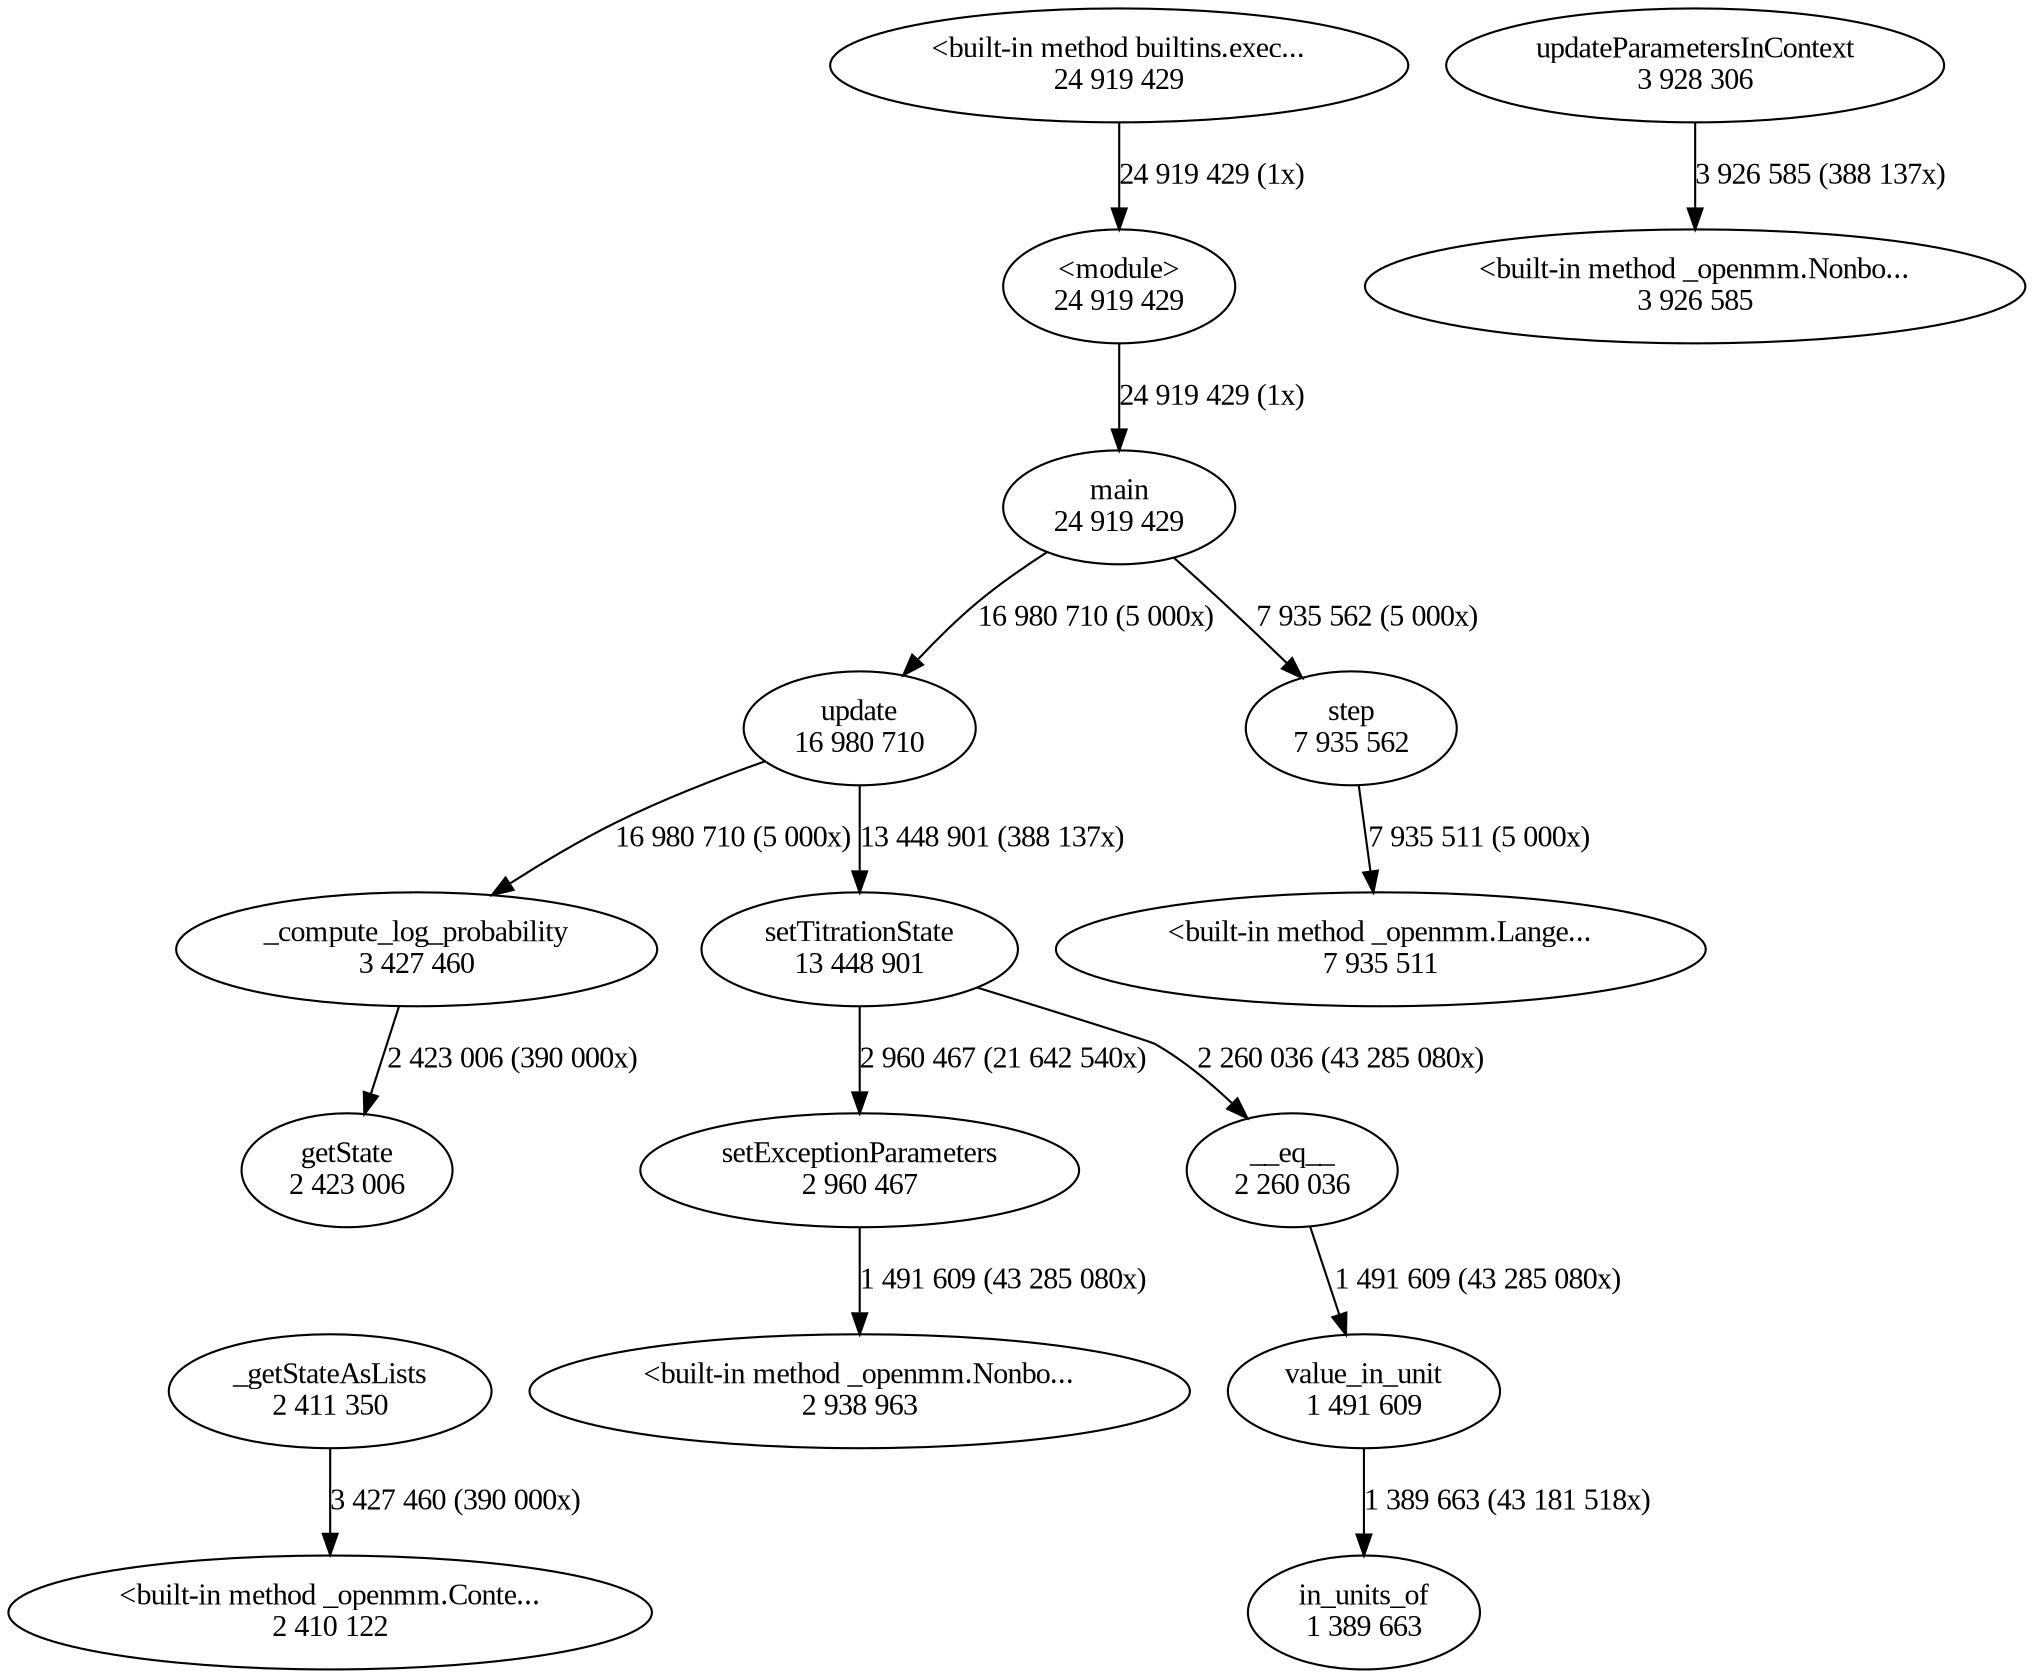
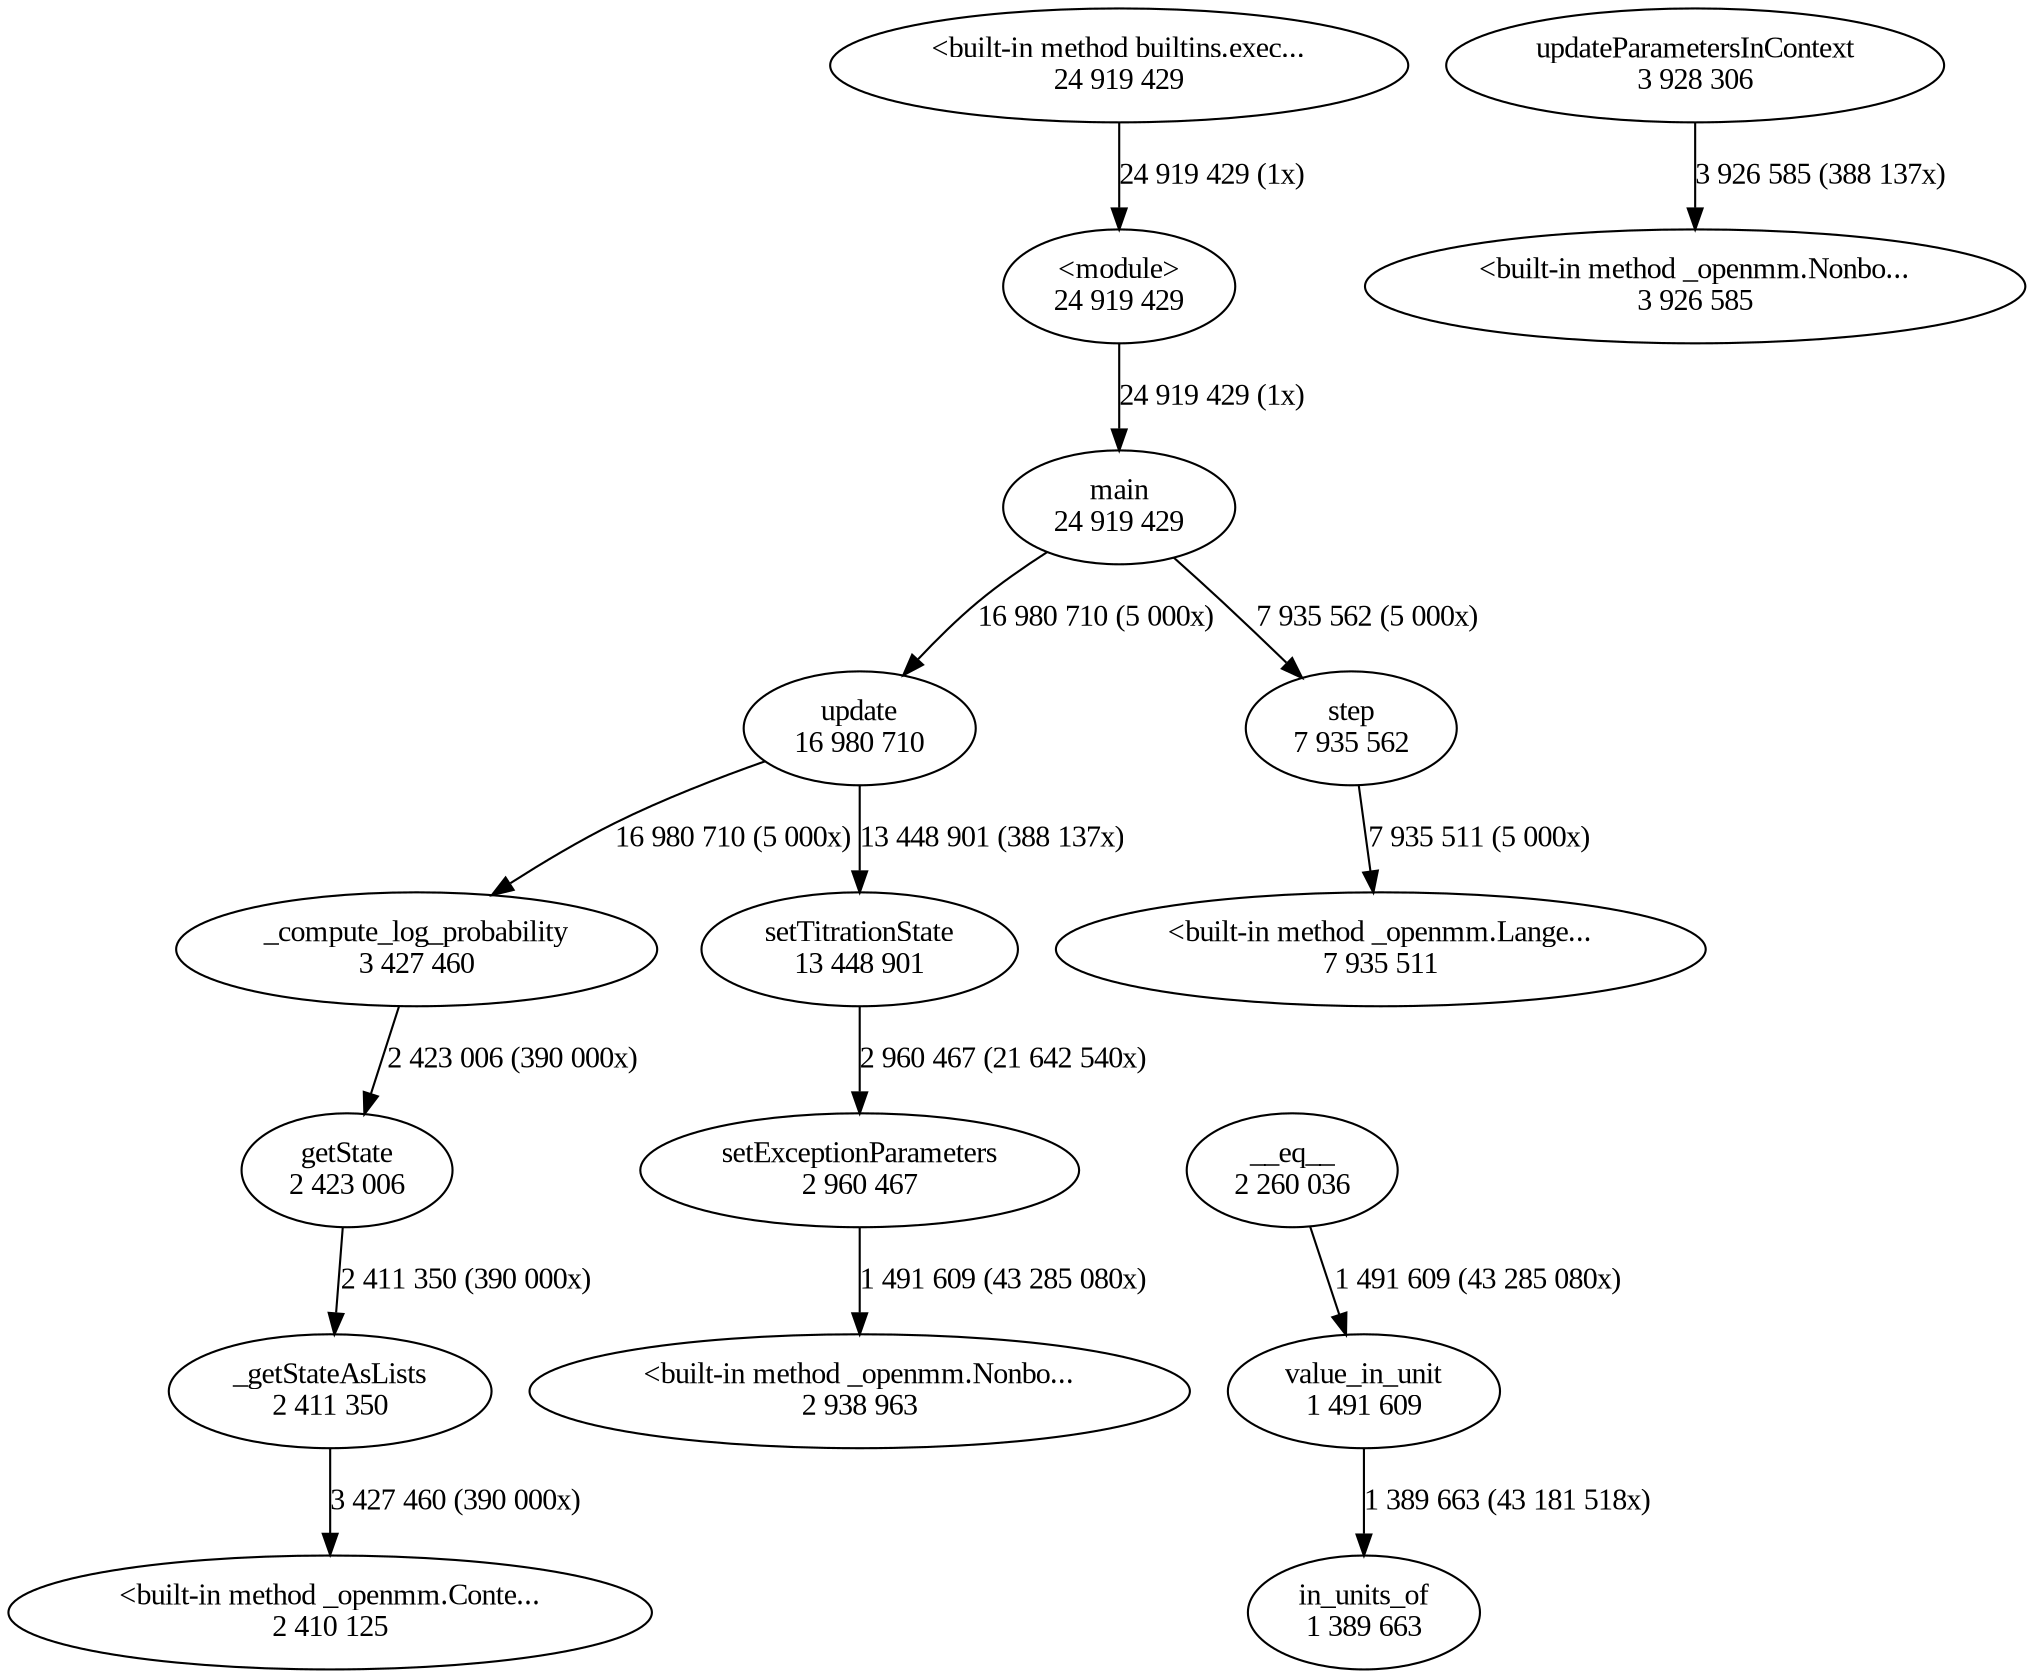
edge "setTitrationState 13 448 901" -> "__eq__ 2 260 036": removed, label "2 260 036 (43 285 080x)"
edge "getState 2 423 006" -> "_getStateAsLists 2 411 350": added, label "2 411 350 (390 000x)"
node "<built-in method _openmm.Conte... 2 410 122": label "<built-in method _openmm.Conte... 2 410 122" -> "<built-in method _openmm.Conte... 2 410 125"
